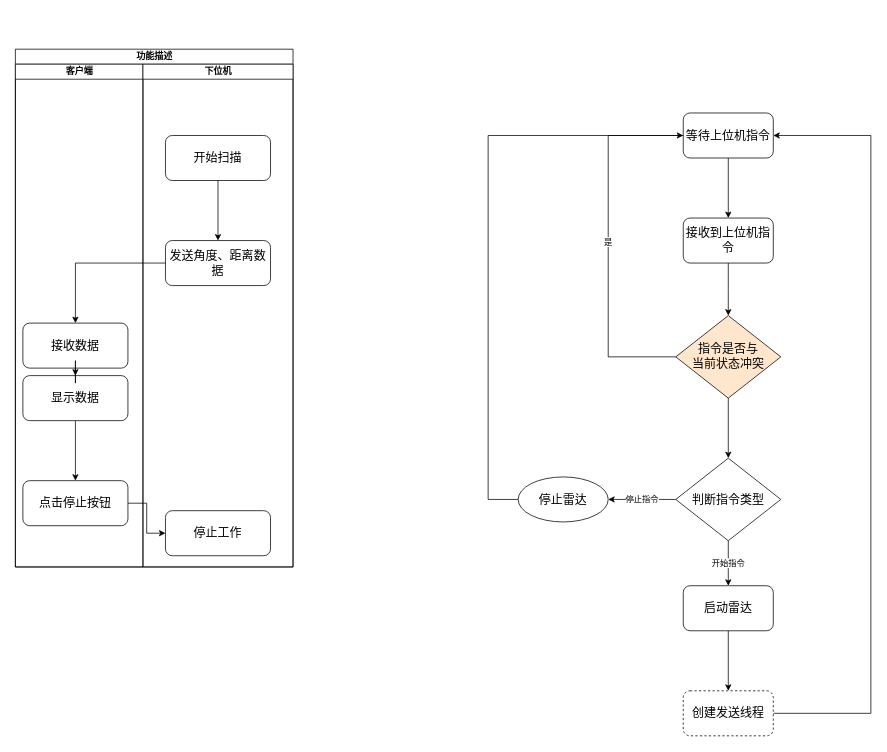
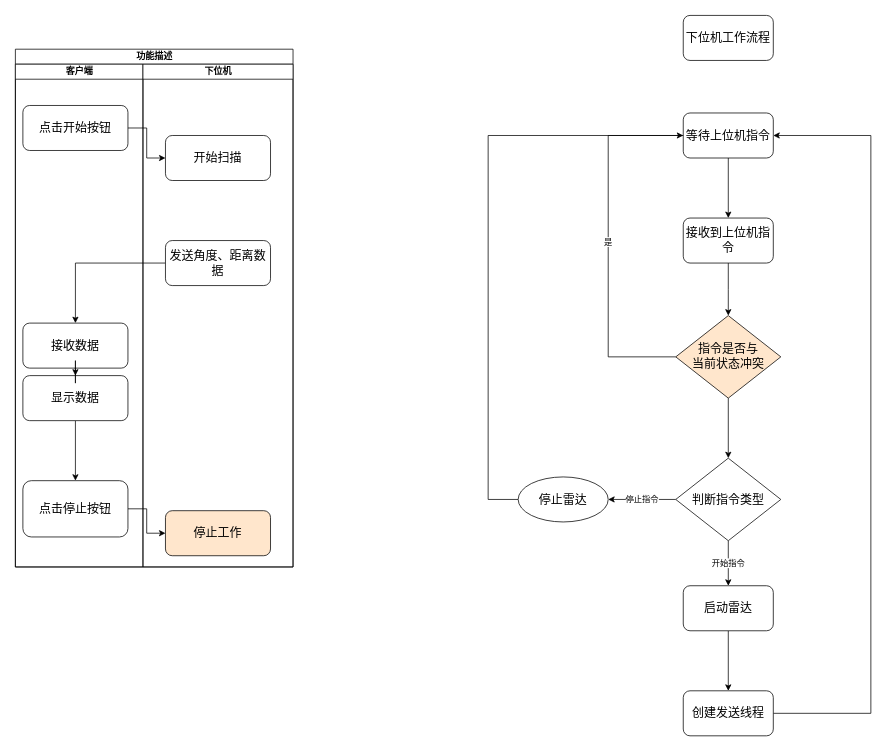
node "下位机工作流程": added
node "点击开始按钮": added
edge "点击开始按钮" -> "开始扫描": added
edge "开始扫描" -> "发送角度、距离数据": removed
node "点击停止按钮": size 105x45 -> 105x56
node "停止工作": fillcolor #ffffff -> #ffe6cc
node "创建发送线程": style dashed -> solid
